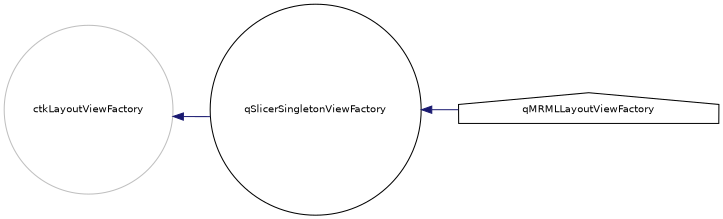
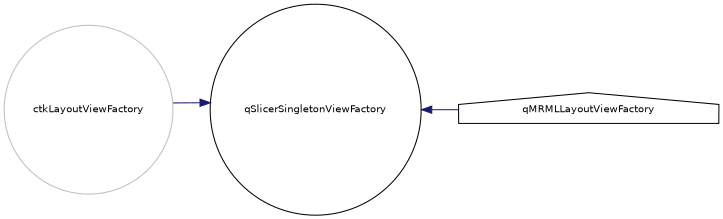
edge "qSlicerSingletonViewFactory" -> "ctkLayoutViewFactory": reversed
